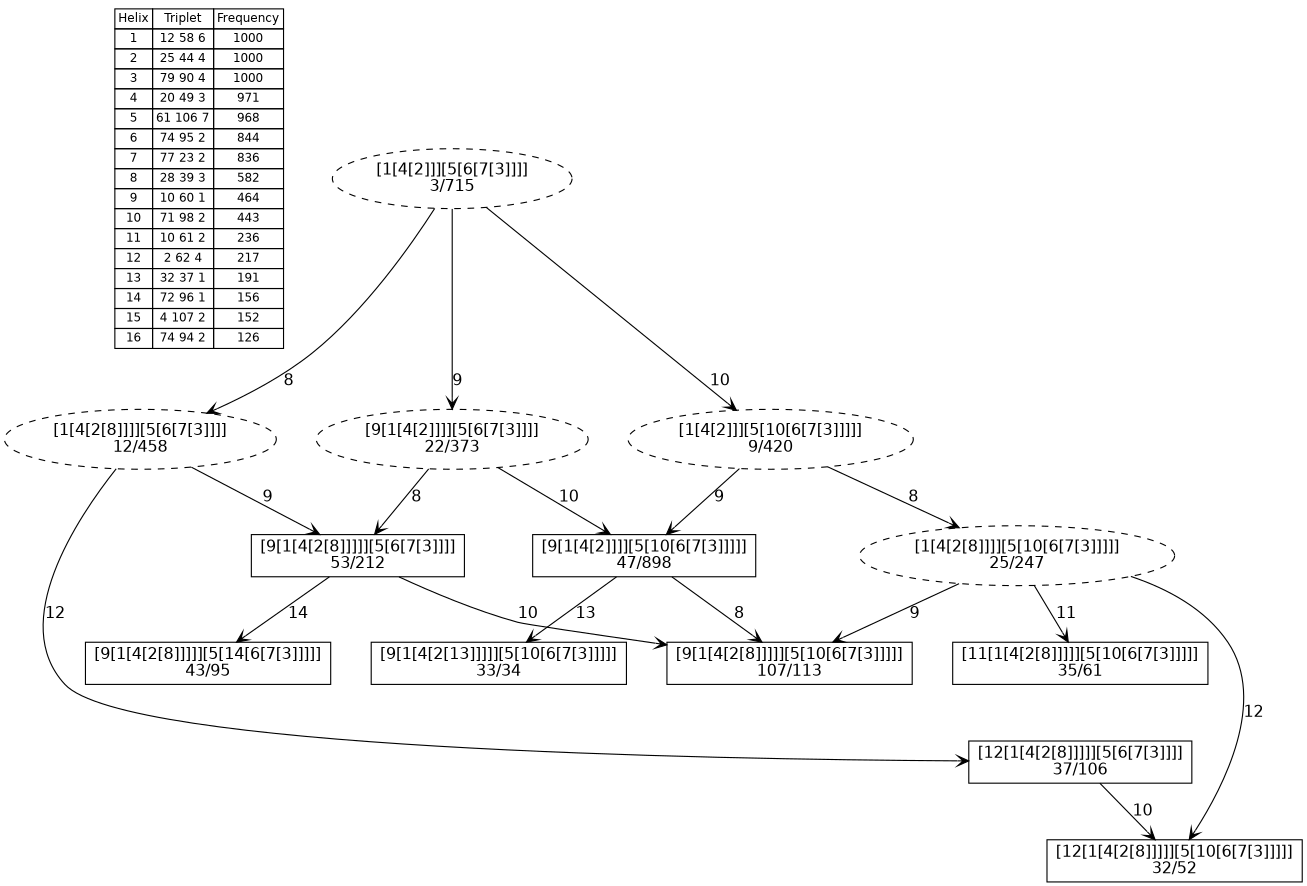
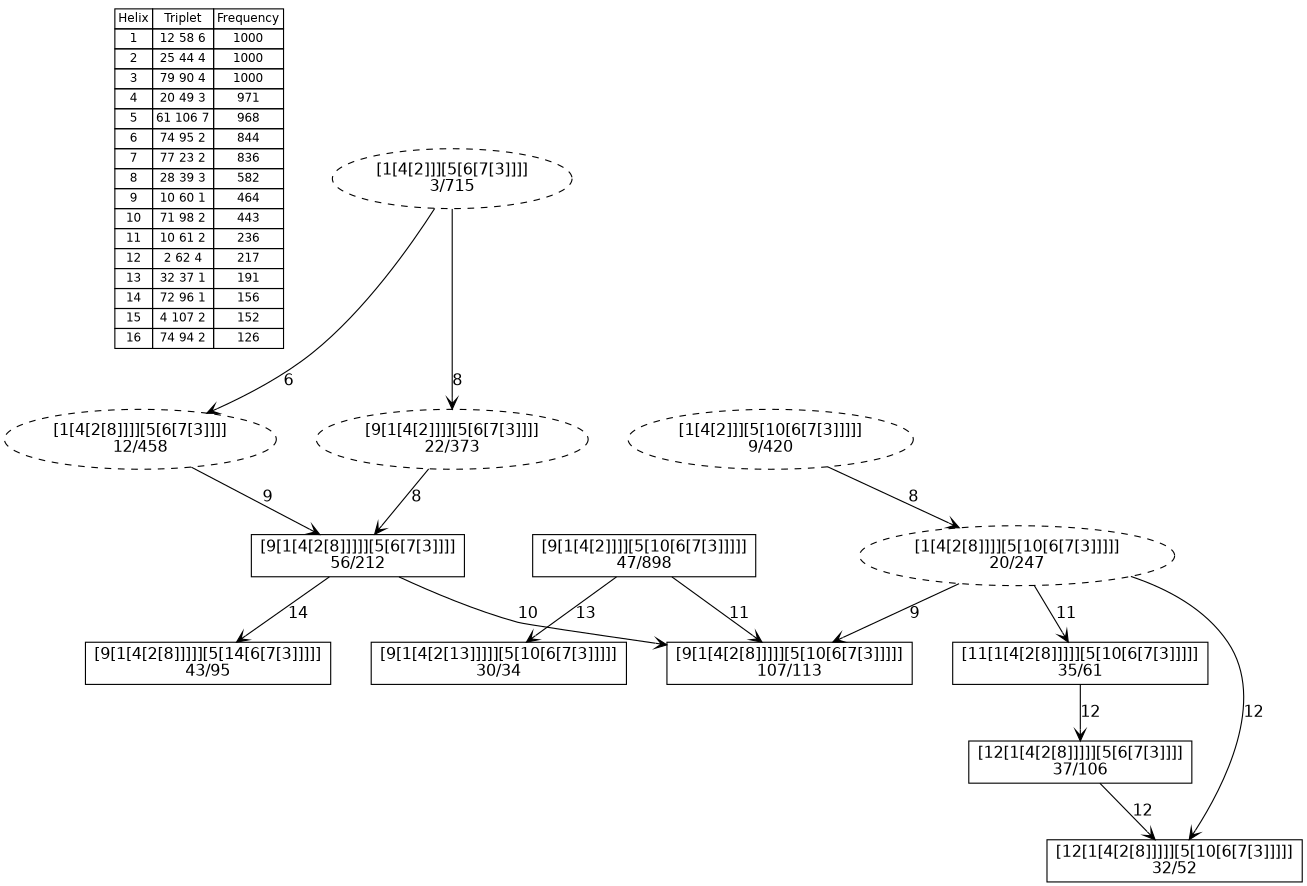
edge "[1[4[2]]][5[6[7[3]]]] 3/715" -> "[1[4[2]]][5[10[6[7[3]]]]] 9/420": removed, label "10"
edge "[1[4[2]]][5[6[7[3]]]] 3/715" -> "[1[4[2[8]]]][5[6[7[3]]]] 12/458": label "8 " -> "6 "
edge "[1[4[2]]][5[6[7[3]]]] 3/715" -> "[9[1[4[2]]]][5[6[7[3]]]] 22/373": label "9 " -> "8 "
edge "[9[1[4[2]]]][5[6[7[3]]]] 22/373" -> "[9[1[4[2]]]][5[10[6[7[3]]]]] 47/898": removed, label "10"
edge "[1[4[2]]][5[10[6[7[3]]]]] 9/420" -> "[9[1[4[2]]]][5[10[6[7[3]]]]] 47/898": removed, label "9"
node "[9[1[4[2[8]]]]][5[6[7[3]]]] 53/212": label "[9[1[4[2[8]]]]][5[6[7[3]]]] 53/212" -> "[9[1[4[2[8]]]]][5[6[7[3]]]] 56/212"
node "[1[4[2[8]]]][5[10[6[7[3]]]]] 25/247": label "[1[4[2[8]]]][5[10[6[7[3]]]]] 25/247" -> "[1[4[2[8]]]][5[10[6[7[3]]]]] 20/247"
edge "[9[1[4[2]]]][5[10[6[7[3]]]]] 47/898" -> "[9[1[4[2[8]]]]][5[10[6[7[3]]]]] 107/113": label "8 " -> "11 "
node "[9[1[4[2[13]]]]][5[10[6[7[3]]]]] 33/34": label "[9[1[4[2[13]]]]][5[10[6[7[3]]]]] 33/34" -> "[9[1[4[2[13]]]]][5[10[6[7[3]]]]] 30/34"
edge "[1[4[2[8]]]][5[6[7[3]]]] 12/458" -> "[12[1[4[2[8]]]]][5[6[7[3]]]] 37/106": now "[11[1[4[2[8]]]]][5[10[6[7[3]]]]] 35/61" -> "[12[1[4[2[8]]]]][5[6[7[3]]]] 37/106"
edge "[12[1[4[2[8]]]]][5[6[7[3]]]] 37/106" -> "[12[1[4[2[8]]]]][5[10[6[7[3]]]]] 32/52": label "10 " -> "12 "
